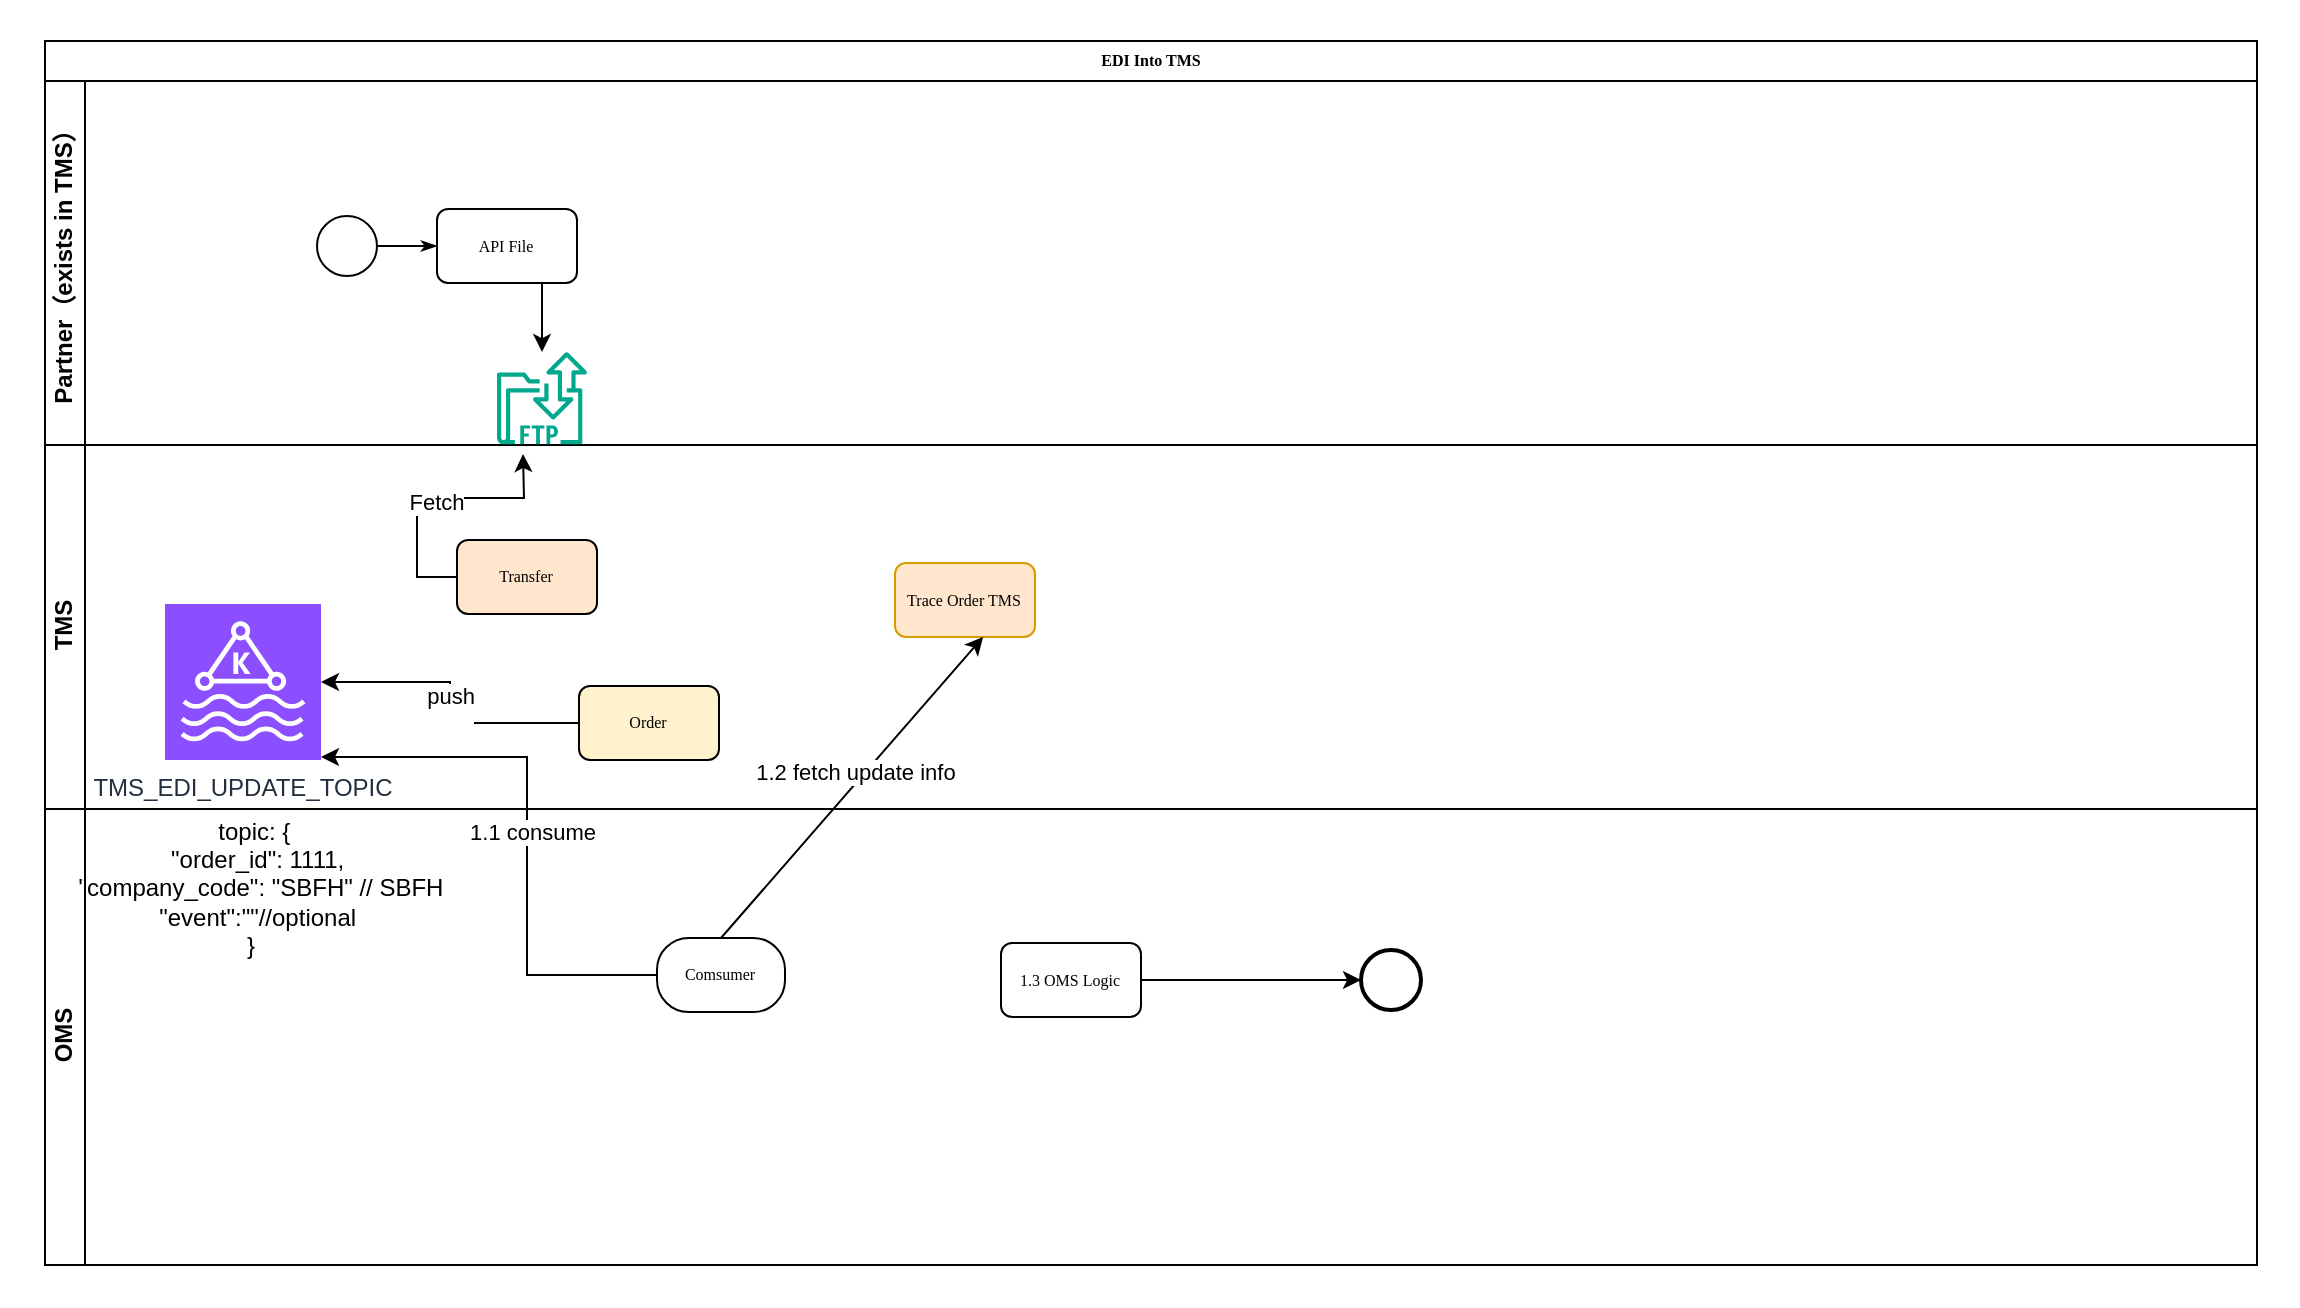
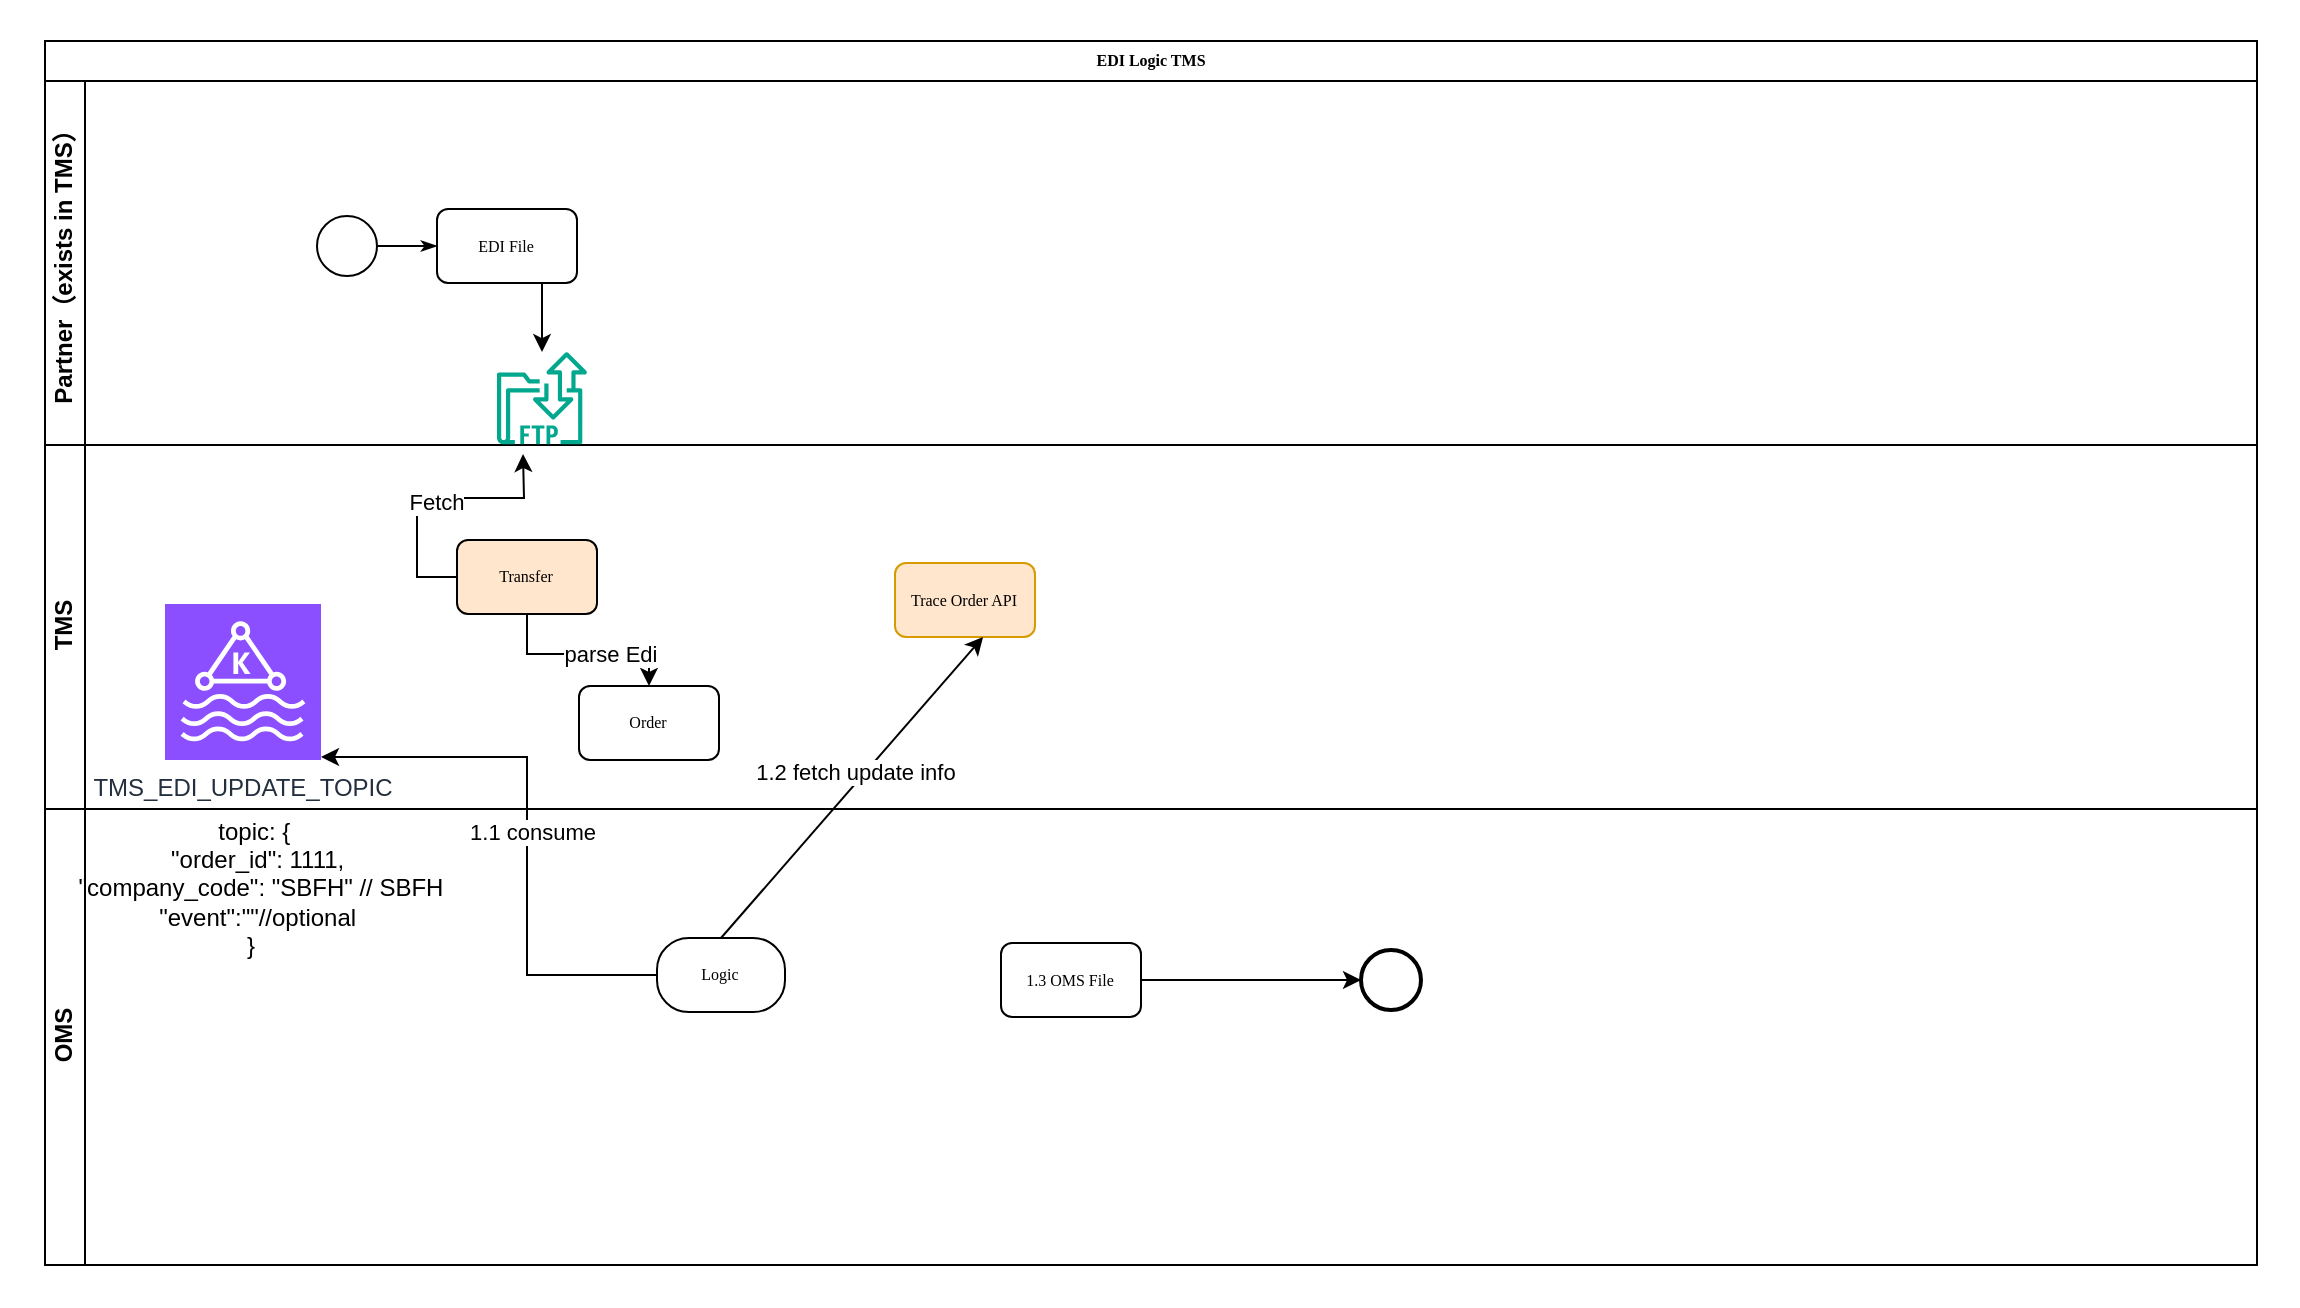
node "EDI Into TMS": label "EDI Into TMS" -> "EDI Logic TMS"
node "API File": label "API File" -> "EDI File"
node "Trace Order TMS": label "Trace Order TMS" -> "Trace Order API"
edge "Transfer" -> "Order": added, label "parse Edi"
edge "Order" -> "TMS_EDI_UPDATE_TOPIC": removed, label "push"
node "Order": fillcolor #fff2cc -> #ffffff
node "Comsumer": label "Comsumer" -> "Logic"
node "1.3 OMS Logic": label "1.3 OMS Logic" -> "1.3 OMS File"
